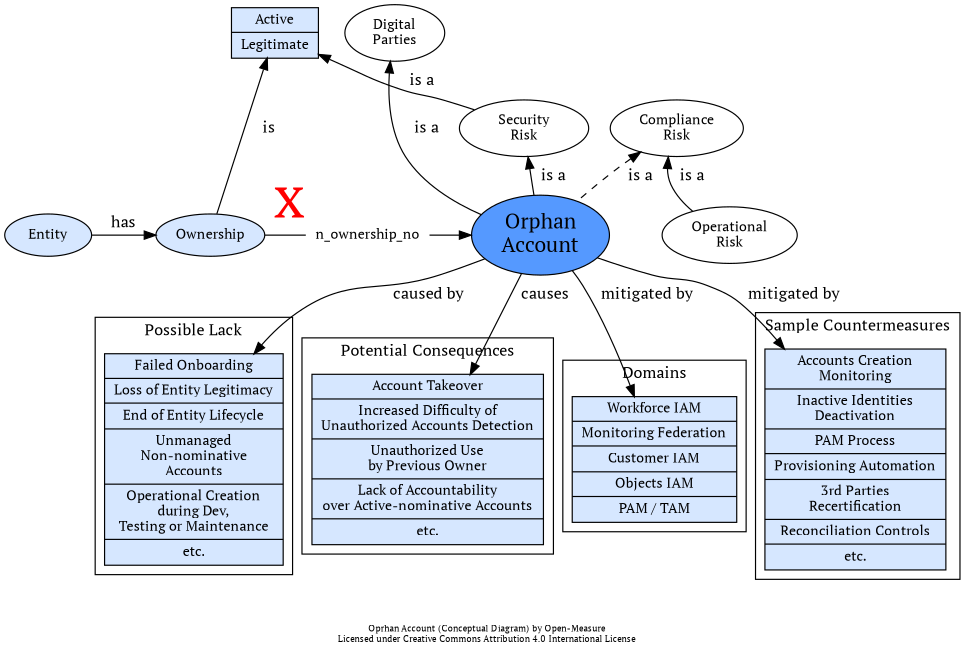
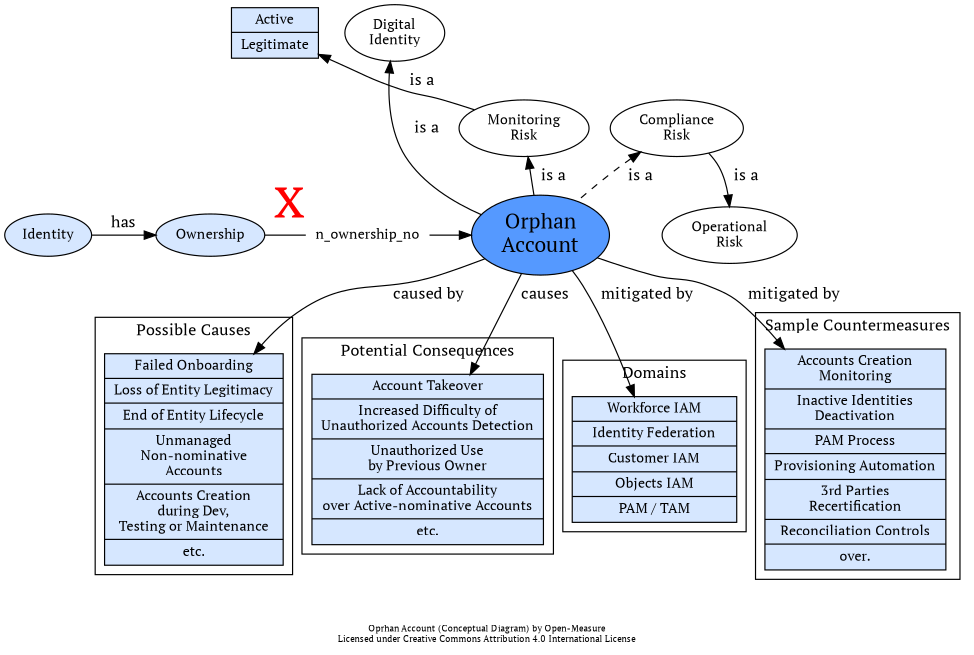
node "Digital Parties": label "Digital Parties" -> "Digital Identity"
node "Security Risk": label "Security Risk" -> "Monitoring Risk"
edge "Ownership" -> "Active": removed, label "is"
edge "Operational Risk" -> "Compliance Risk": reversed
node "Entity": label "Entity" -> "Identity"
cluster "Possible Lack": label "Possible Lack" -> "Possible Causes"
node "Workforce IAM": text "Monitoring Federation" -> "Identity Federation"
node "Failed Onboarding": text "Operational Creation" -> "Accounts Creation"
node "Accounts Creation": text "etc." -> "over."
